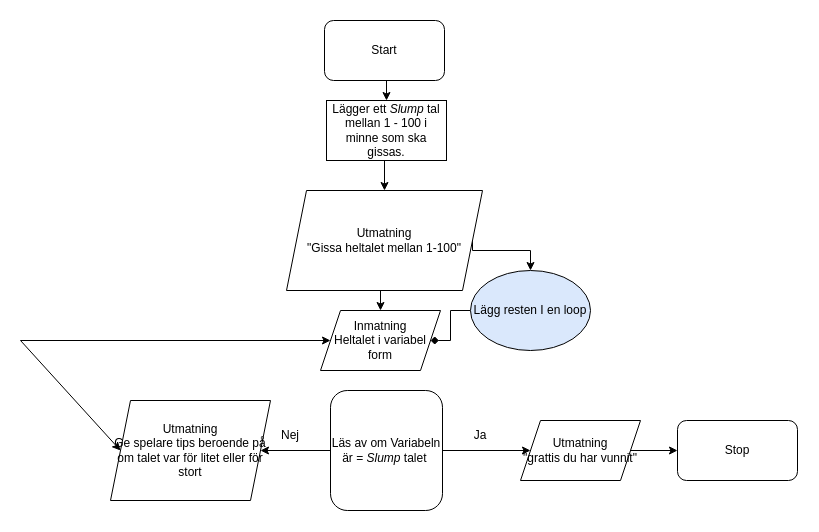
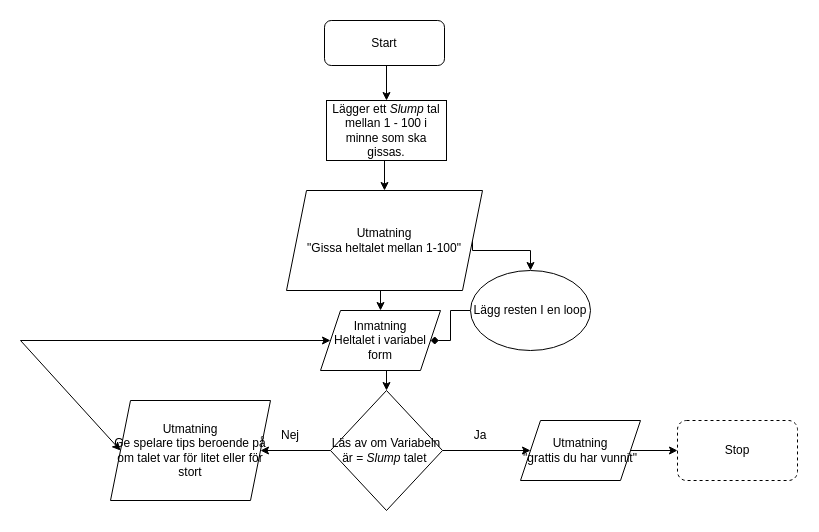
node "Start": size 120x60 -> 120x45
node "Lägg resten I en loop": fillcolor #dae8fc -> #ffffff
edge "Inmatning Heltalet i variabel form" -> "Läs av om Variabeln är = Slump talet": added
node "Läs av om Variabeln är = Slump talet": shape rounded rectangle -> diamond
node "Stop": style solid -> dashed
